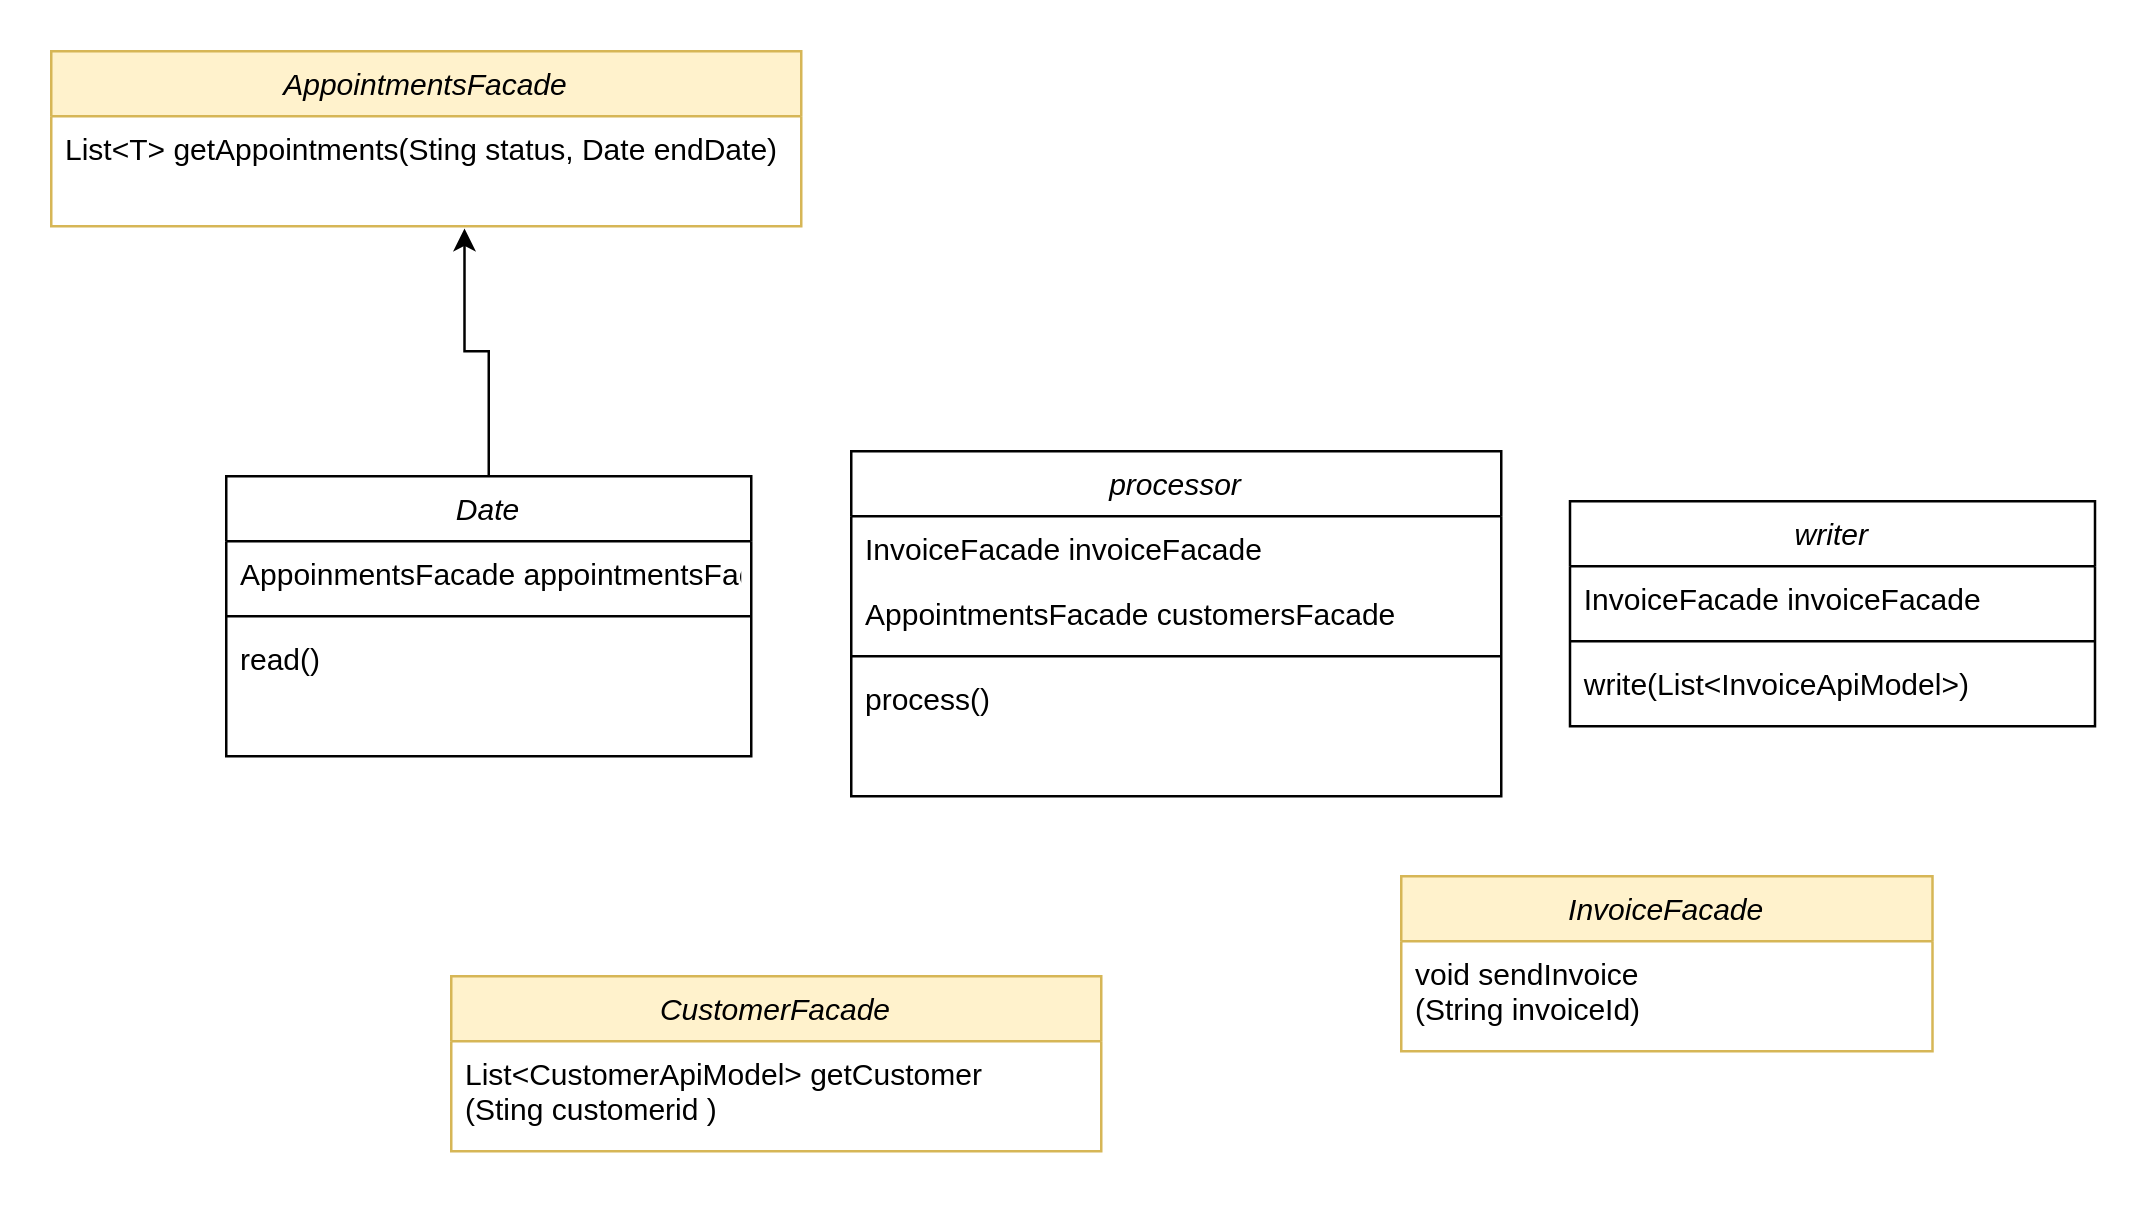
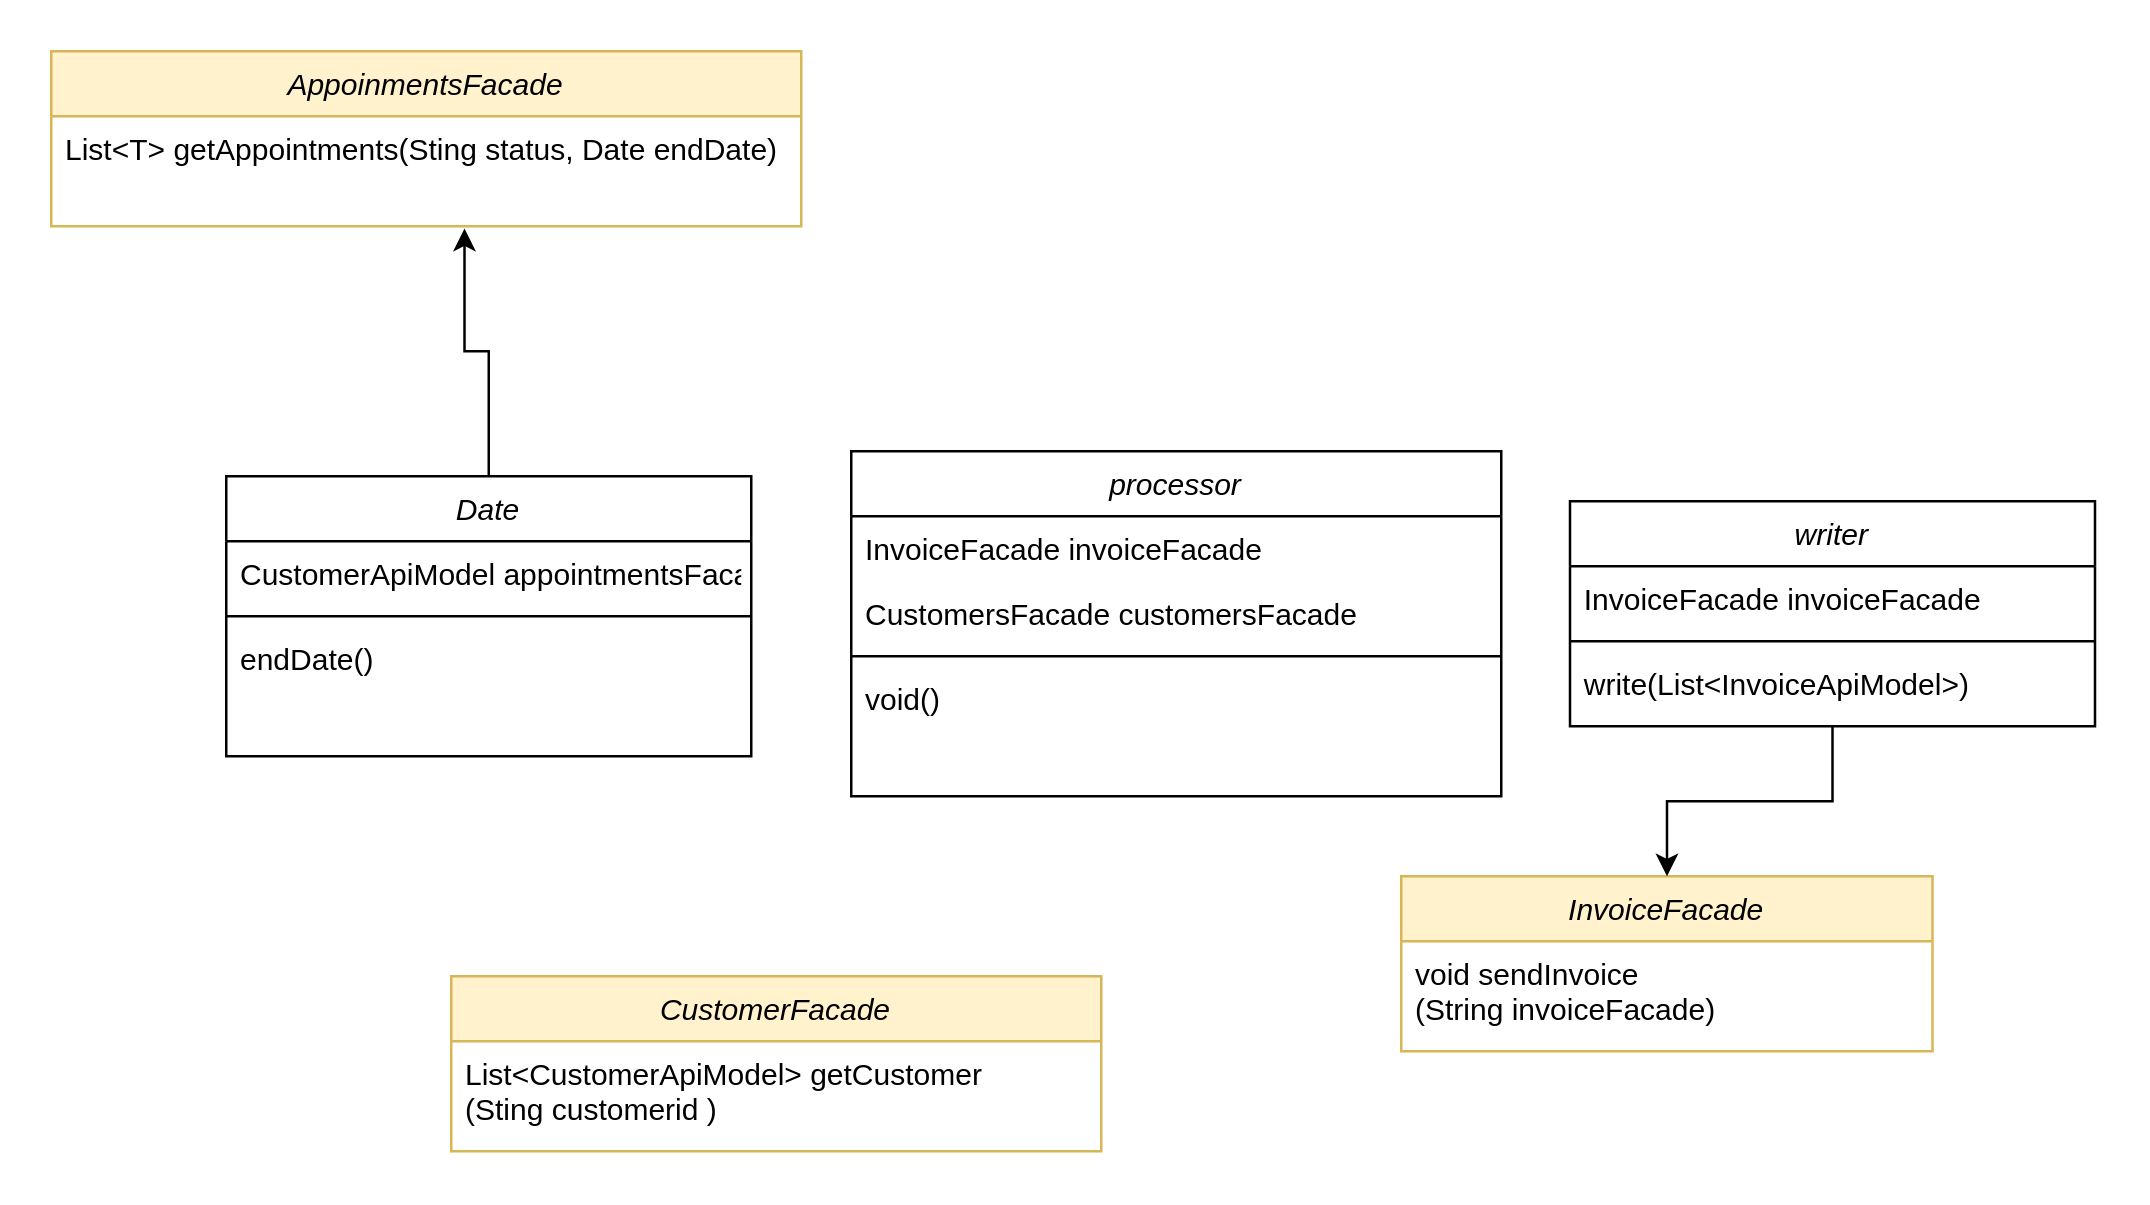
node "AppointmentsFacade": label "AppointmentsFacade" -> "AppoinmentsFacade"
node "AppoinmentsFacade appointmentsFacade": label "AppoinmentsFacade appointmentsFacade" -> "CustomerApiModel appointmentsFacade"
node "AppointmentsFacade customersFacade": label "AppointmentsFacade customersFacade" -> "CustomersFacade customersFacade"
node "read()": label "read()" -> "endDate()"
node "process()": label "process()" -> "void()"
edge "writer" -> "InvoiceFacade": added
node "void sendInvoice (String invoiceId)": label "void sendInvoice (String invoiceId)" -> "void sendInvoice (String invoiceFacade)"
